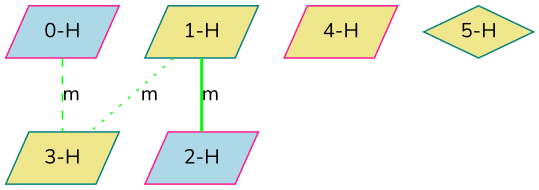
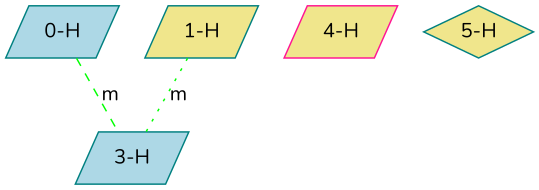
node "0-H": color deeppink -> teal
node "3-H": fillcolor khaki -> lightblue
node "2-H": removed
